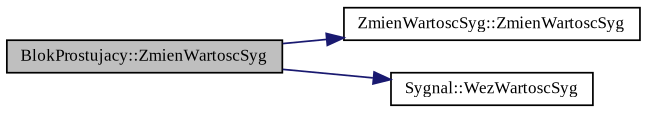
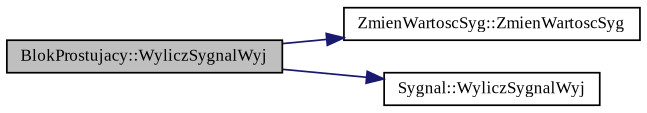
node "BlokProstujacy::ZmienWartoscSyg": label "BlokProstujacy::ZmienWartoscSyg" -> "BlokProstujacy::WyliczSygnalWyj"
node "Sygnal::WezWartoscSyg": label "Sygnal::WezWartoscSyg" -> "Sygnal::WyliczSygnalWyj"
